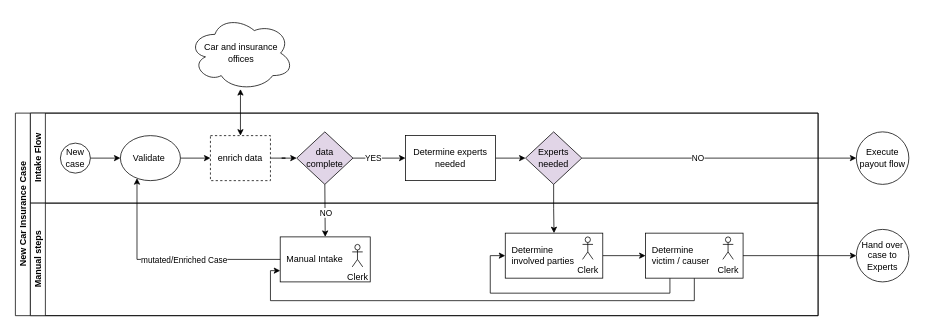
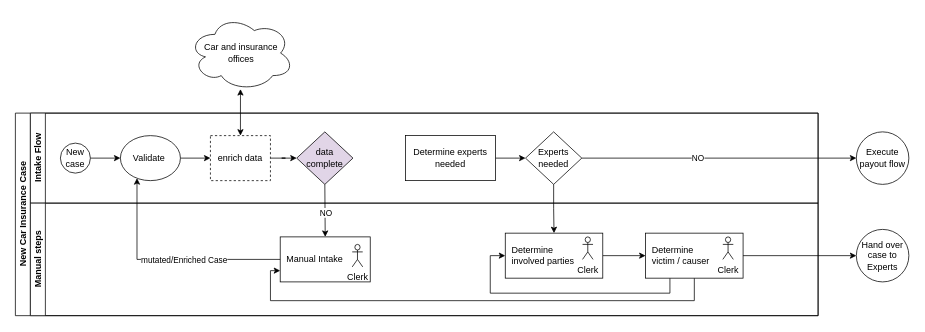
edge "data complete" -> "Determine experts needed": removed, label "YES"
node "Experts needed": fillcolor #e1d5e7 -> #ffffff
